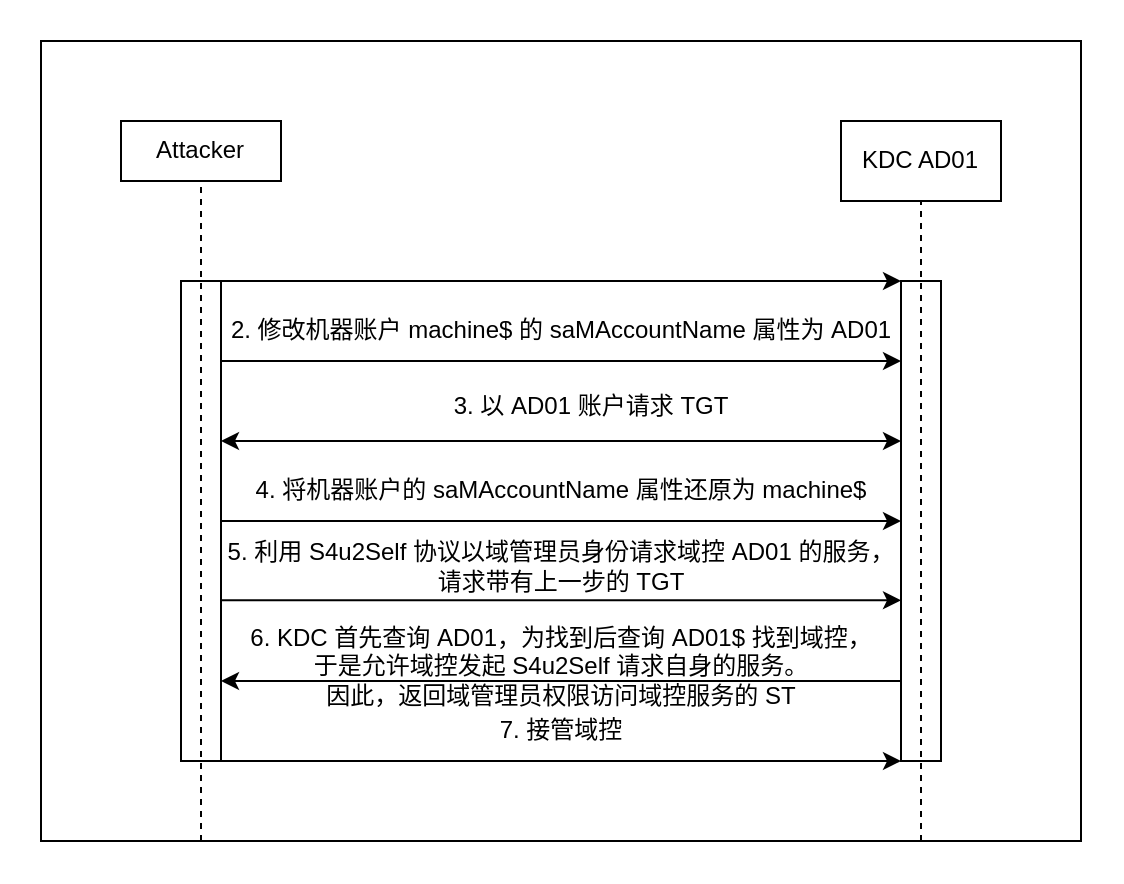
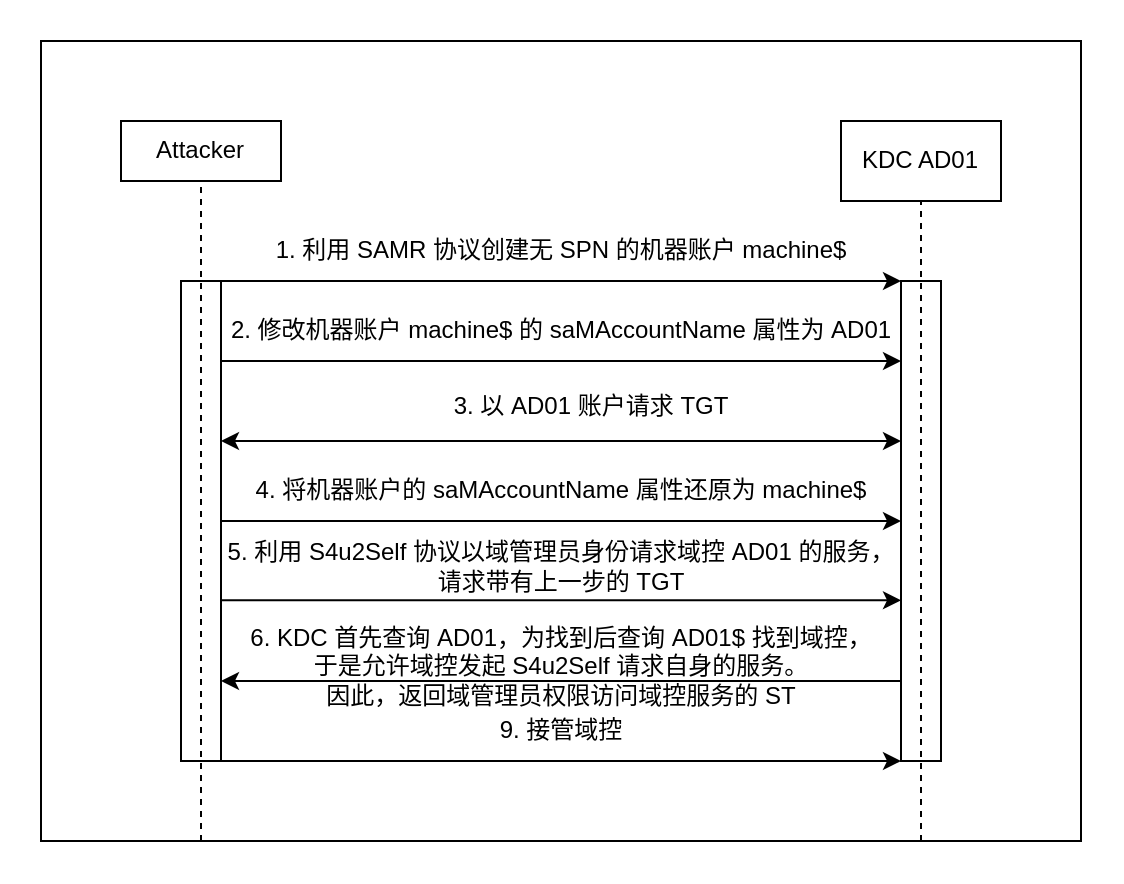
node "1. 利用 SAMR 协议创建无 SPN 的机器账户 machine$": added
node "7. 接管域控": label "7. 接管域控" -> "9. 接管域控"
